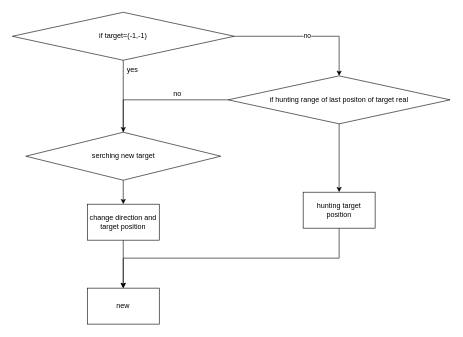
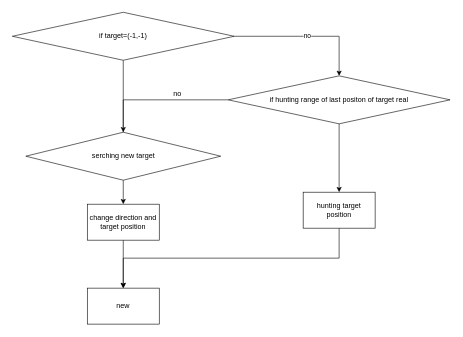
node "yes": removed
